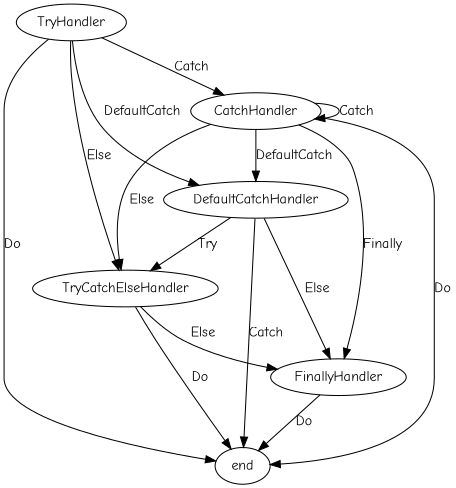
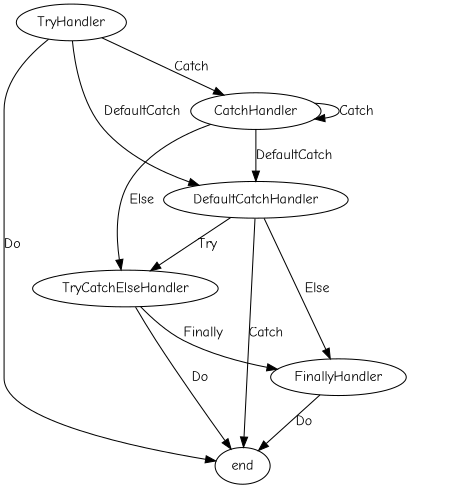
edge "TryHandler" -> "TryCatchElseHandler": removed, label "Else"
edge "CatchHandler" -> "FinallyHandler": removed, label "Finally"
edge "CatchHandler" -> "end": removed, label "Do"
edge "TryCatchElseHandler" -> "FinallyHandler": label "Else" -> "Finally"
